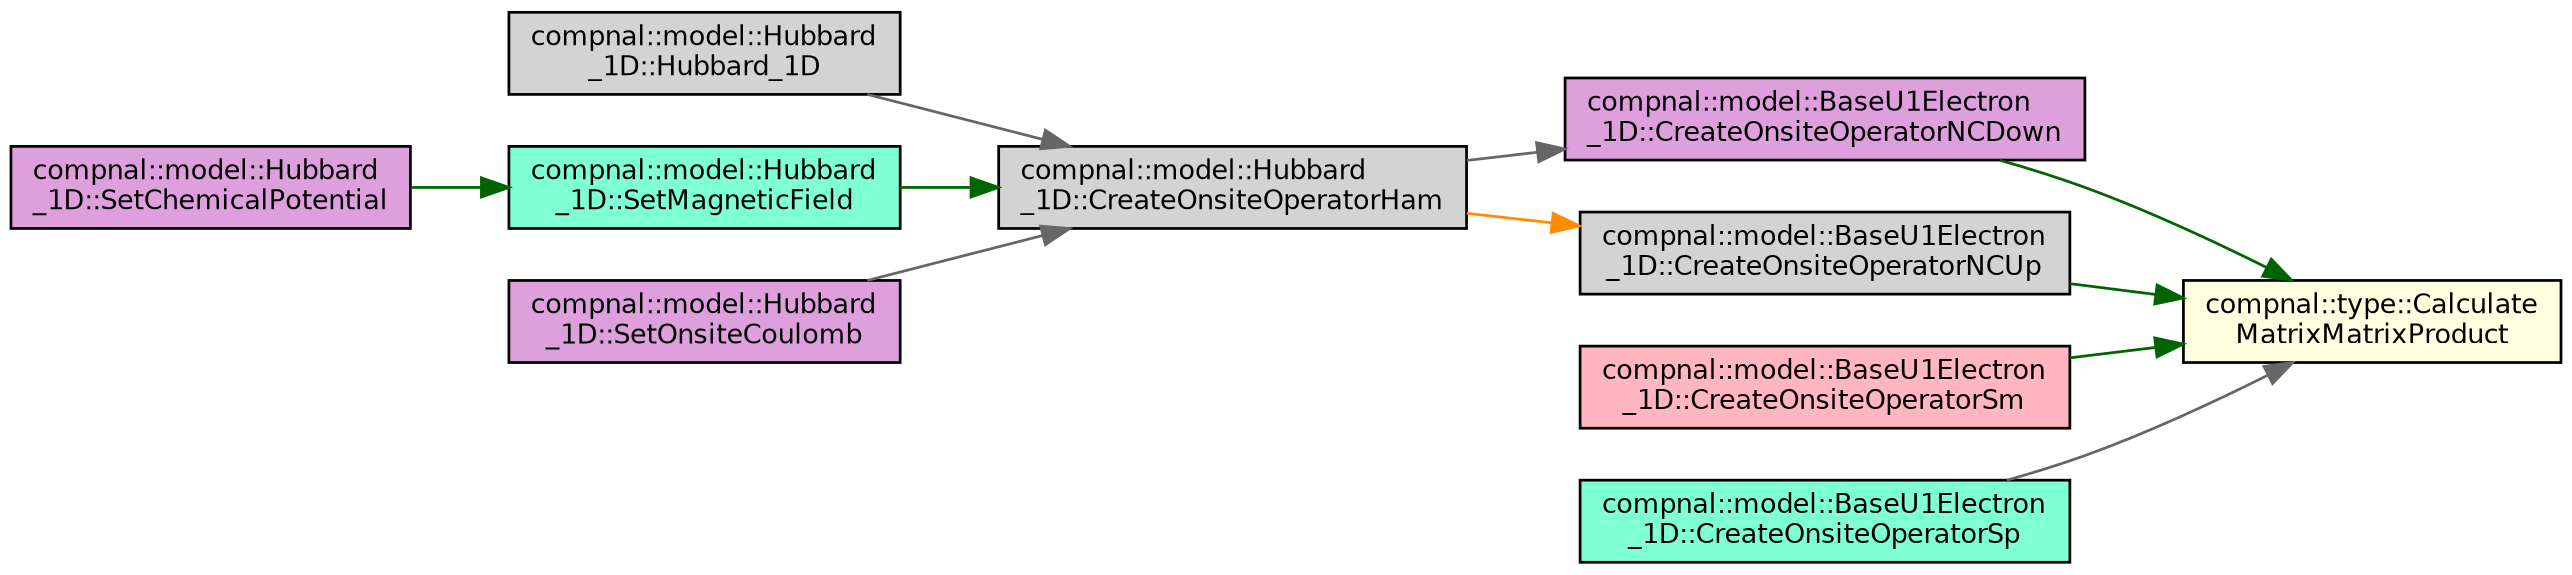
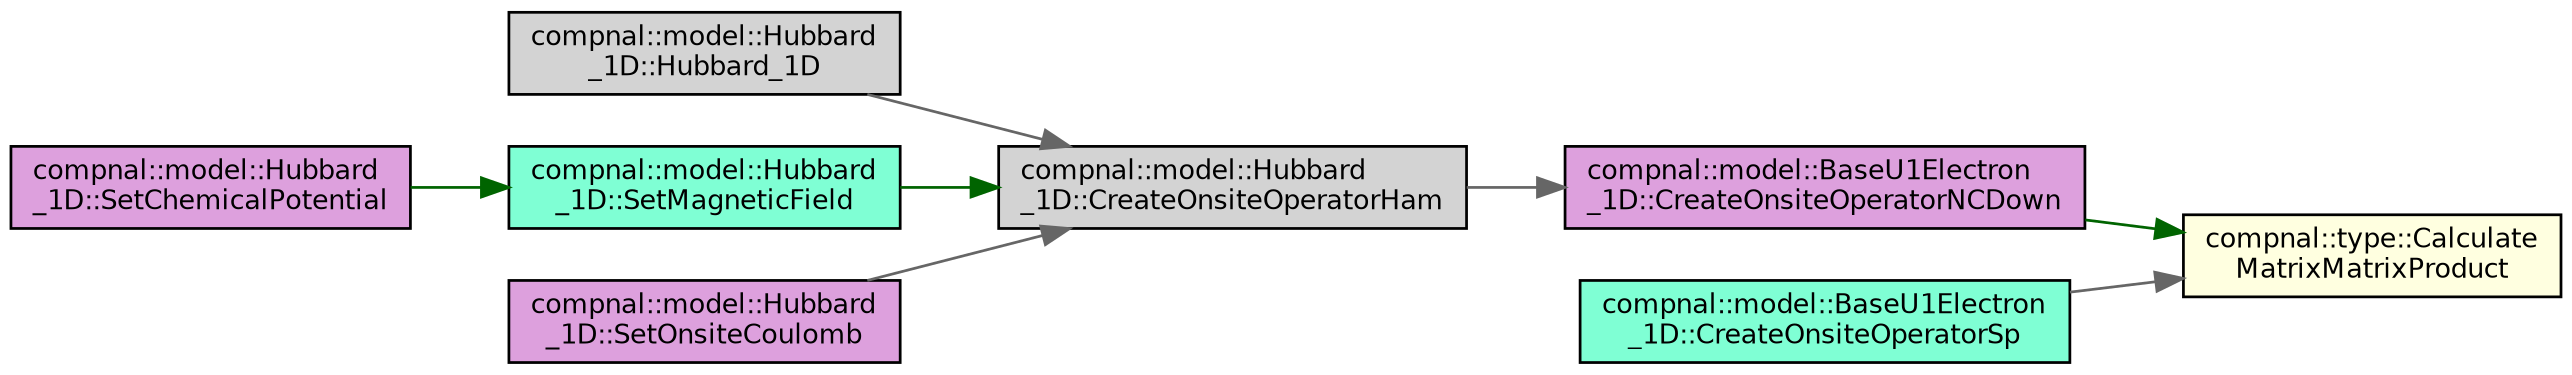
node "compnal::model::BaseU1Electron _1D::CreateOnsiteOperatorNCUp": removed
node "compnal::model::BaseU1Electron _1D::CreateOnsiteOperatorSm": removed
